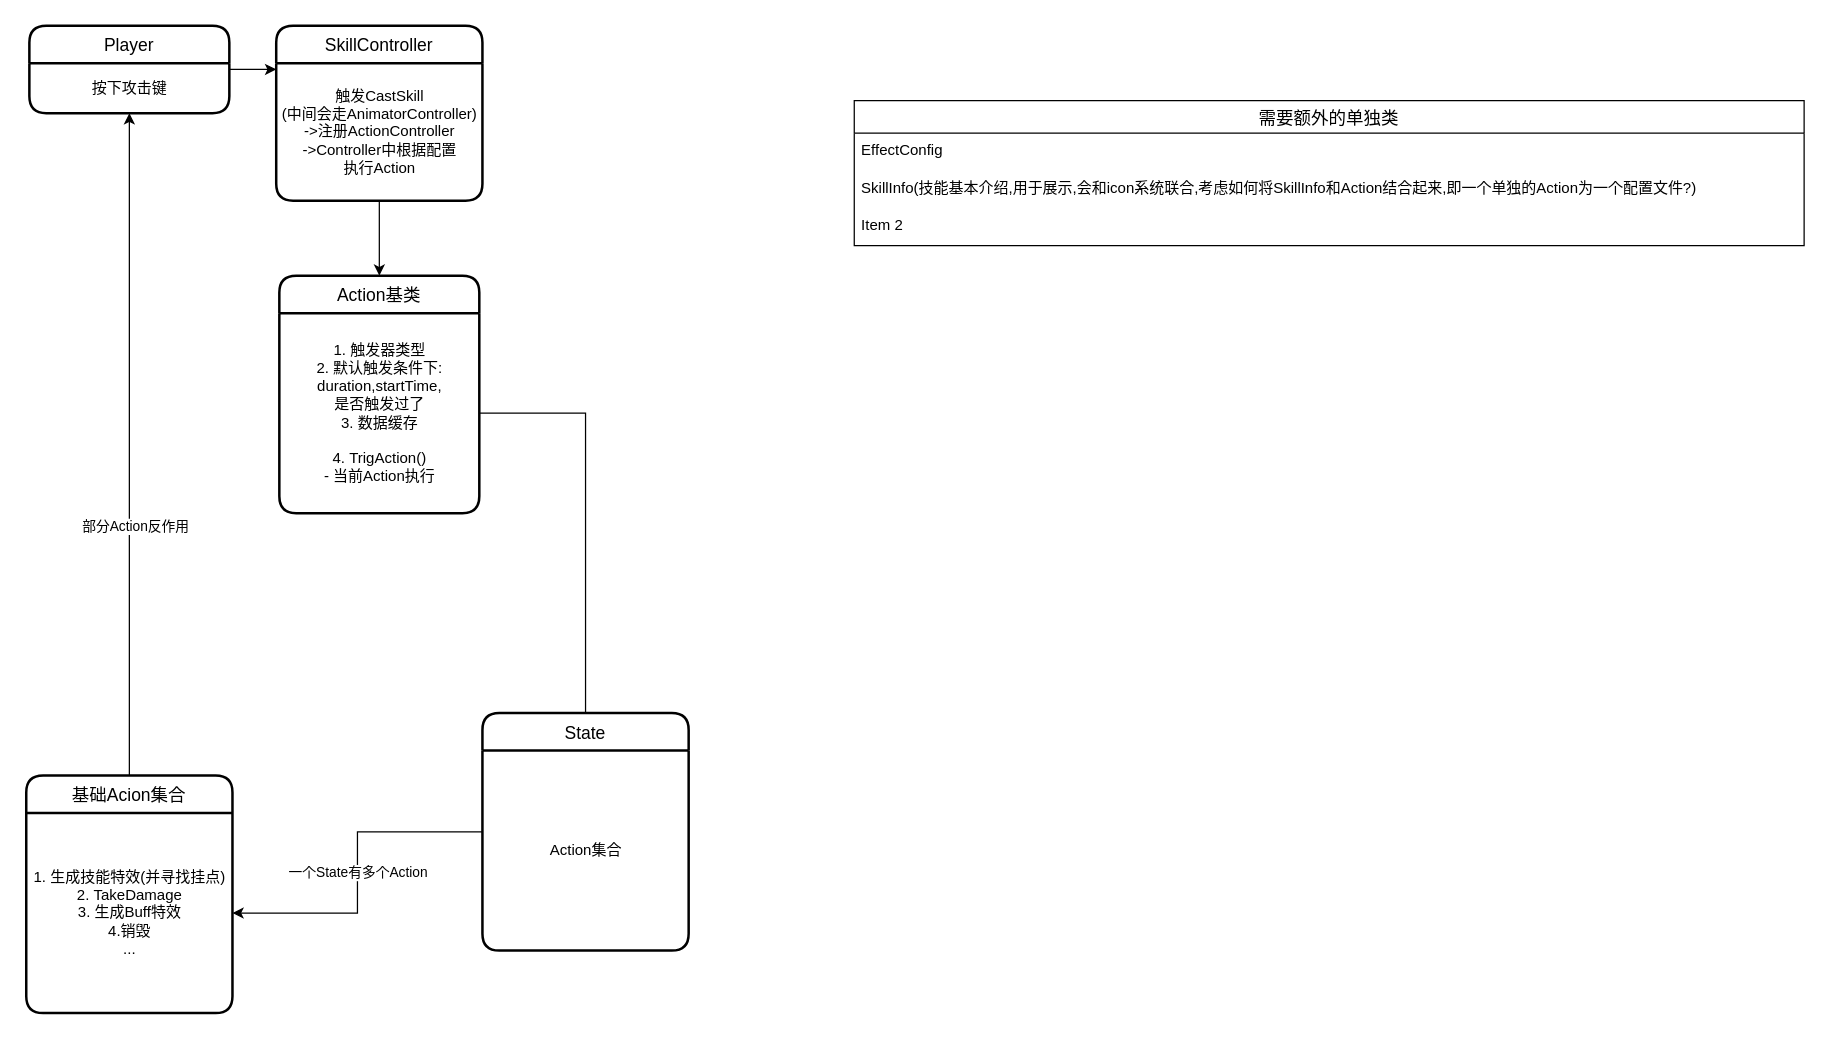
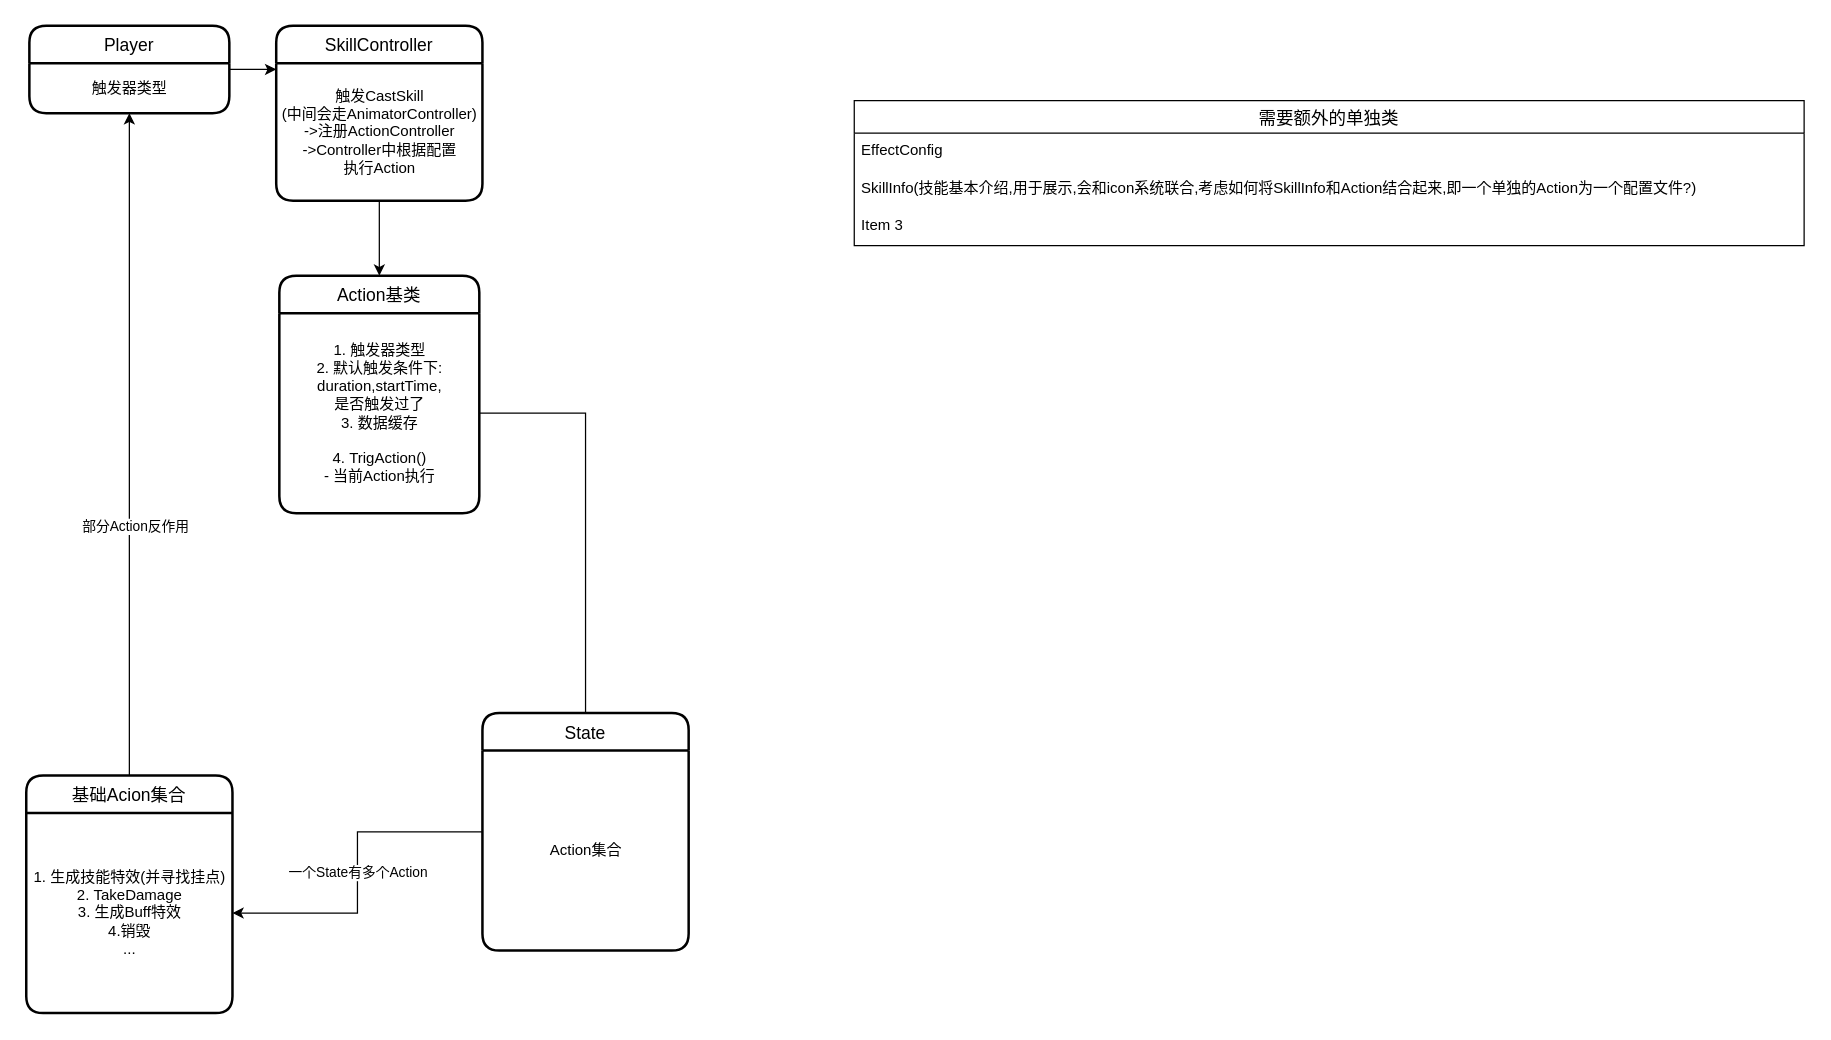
node "按下攻击键": label "按下攻击键" -> "触发器类型"
node "Item 2": label "Item 2" -> "Item 3"
